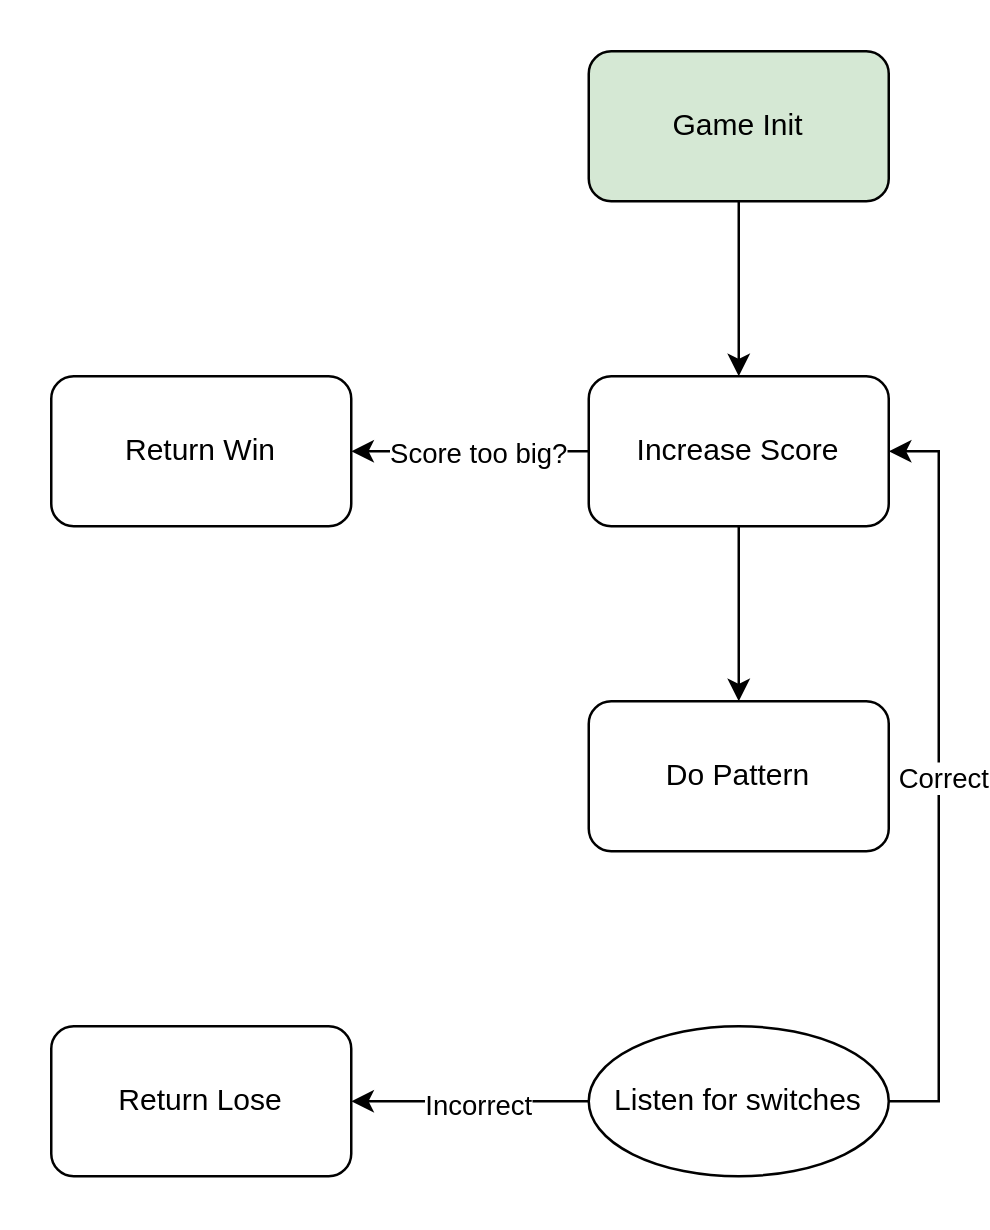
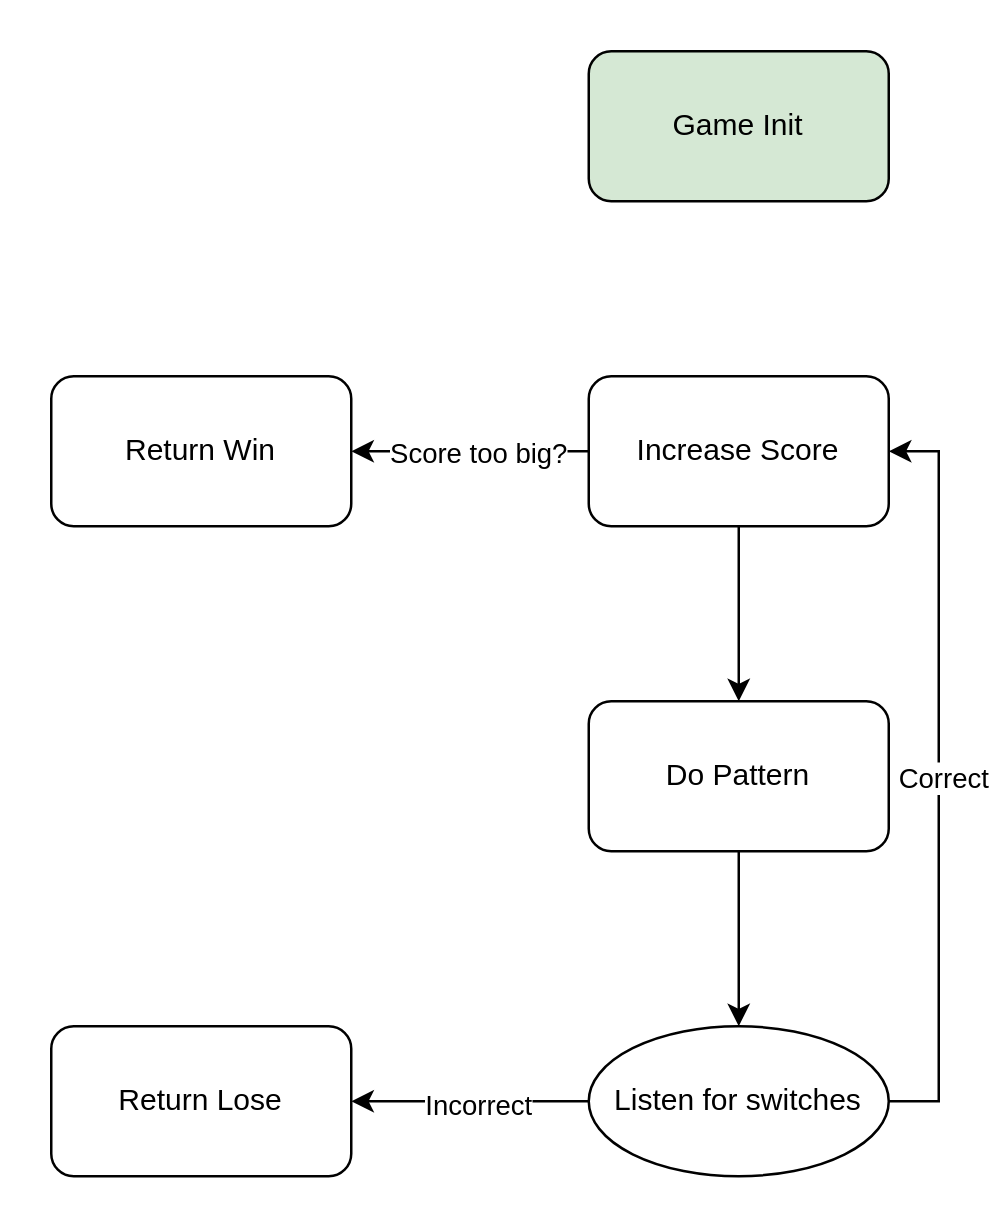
edge "Game Init" -> "Increase Score": removed
edge "Do Pattern" -> "Listen for switches": added
